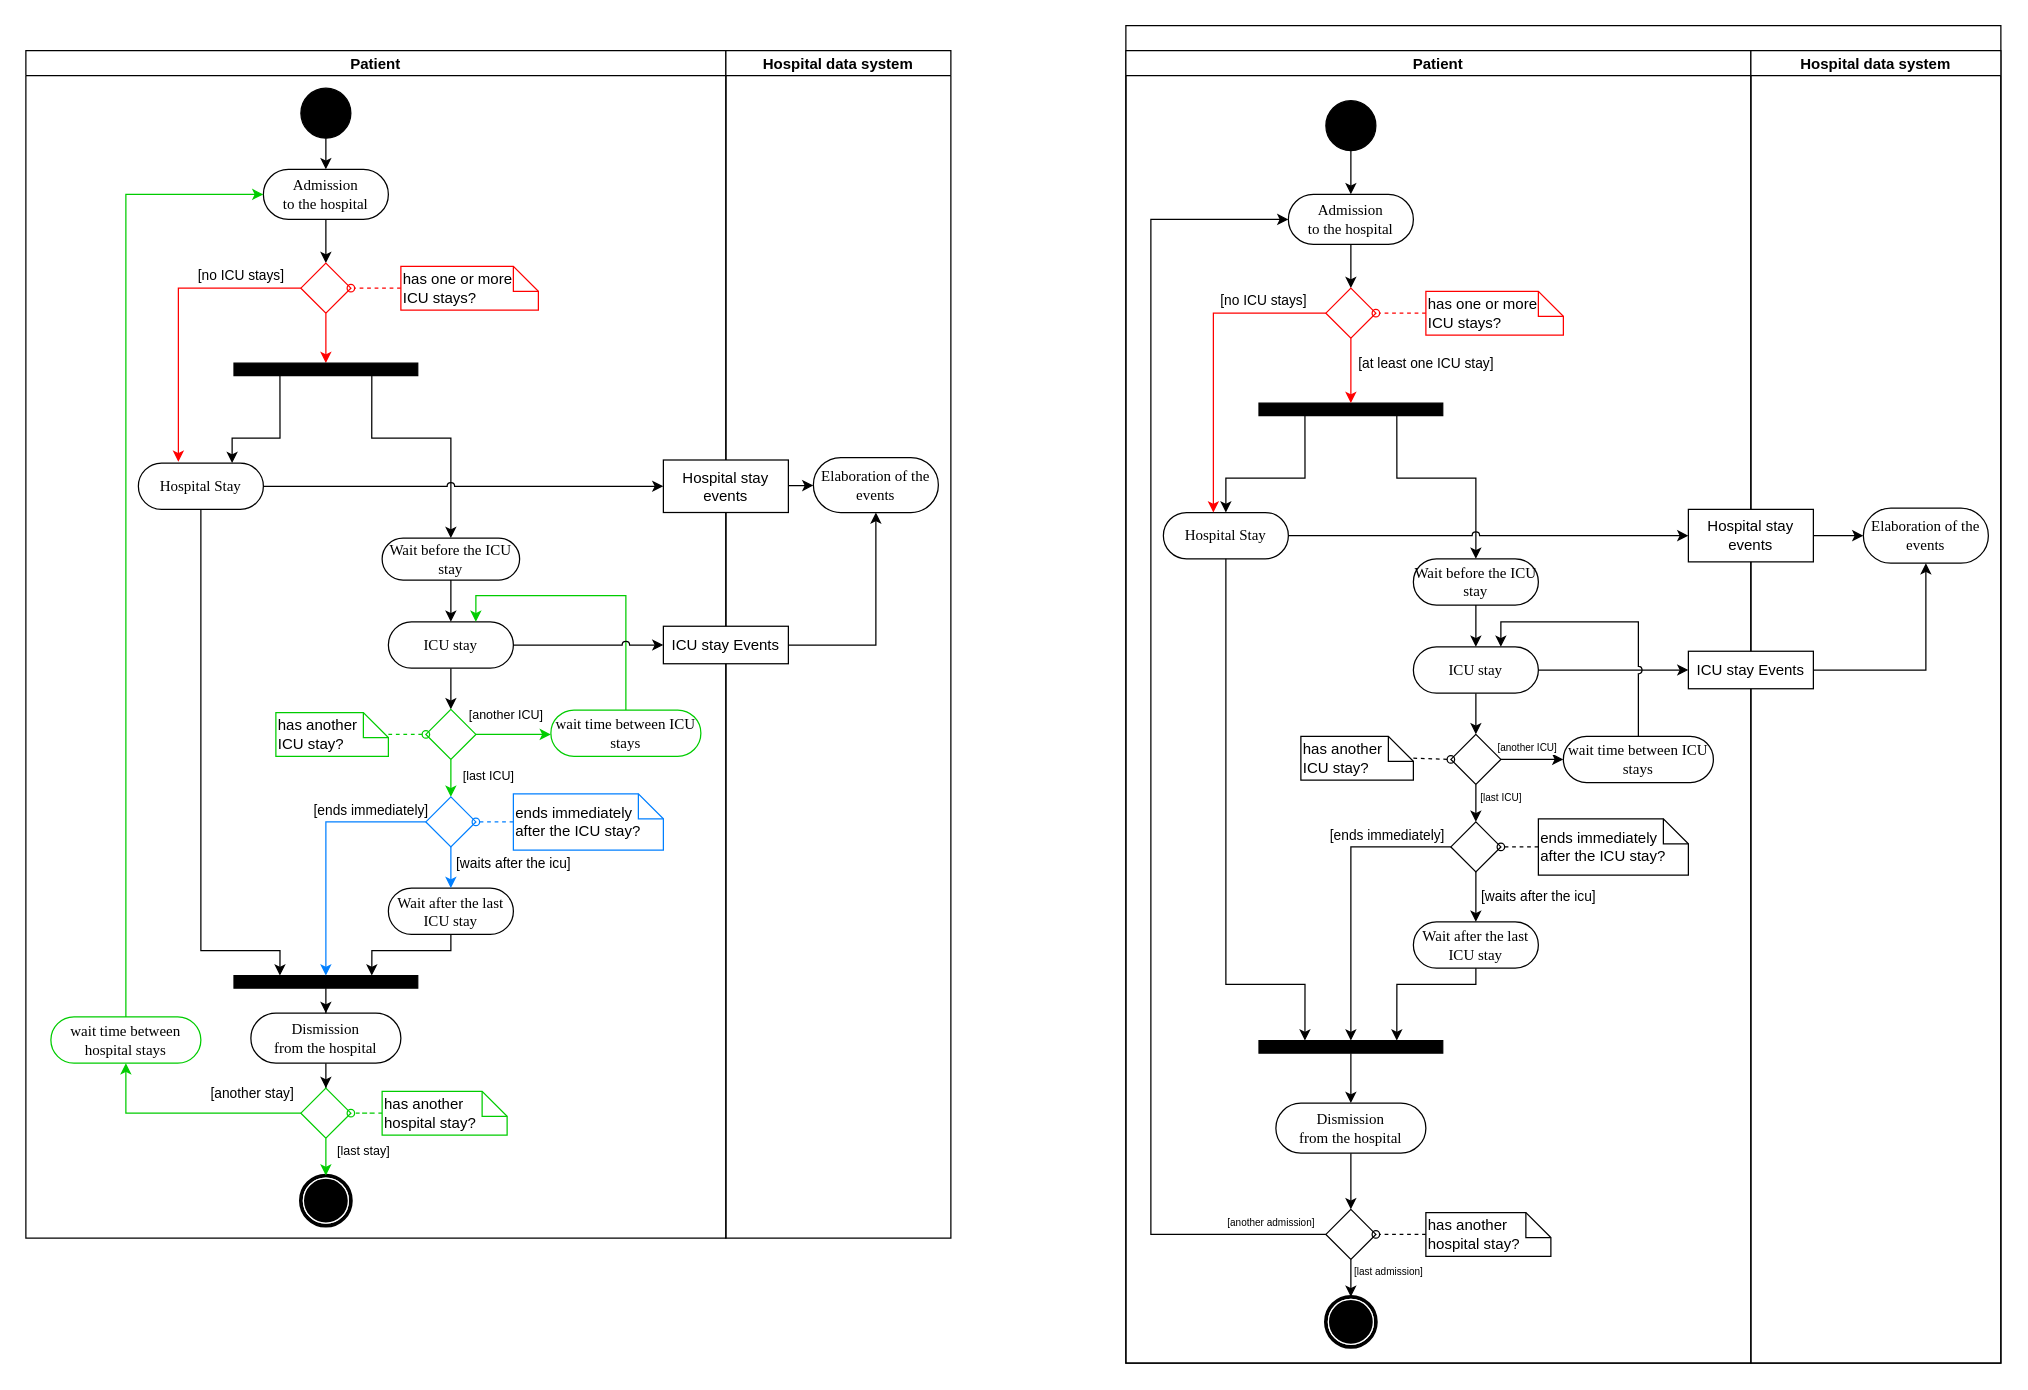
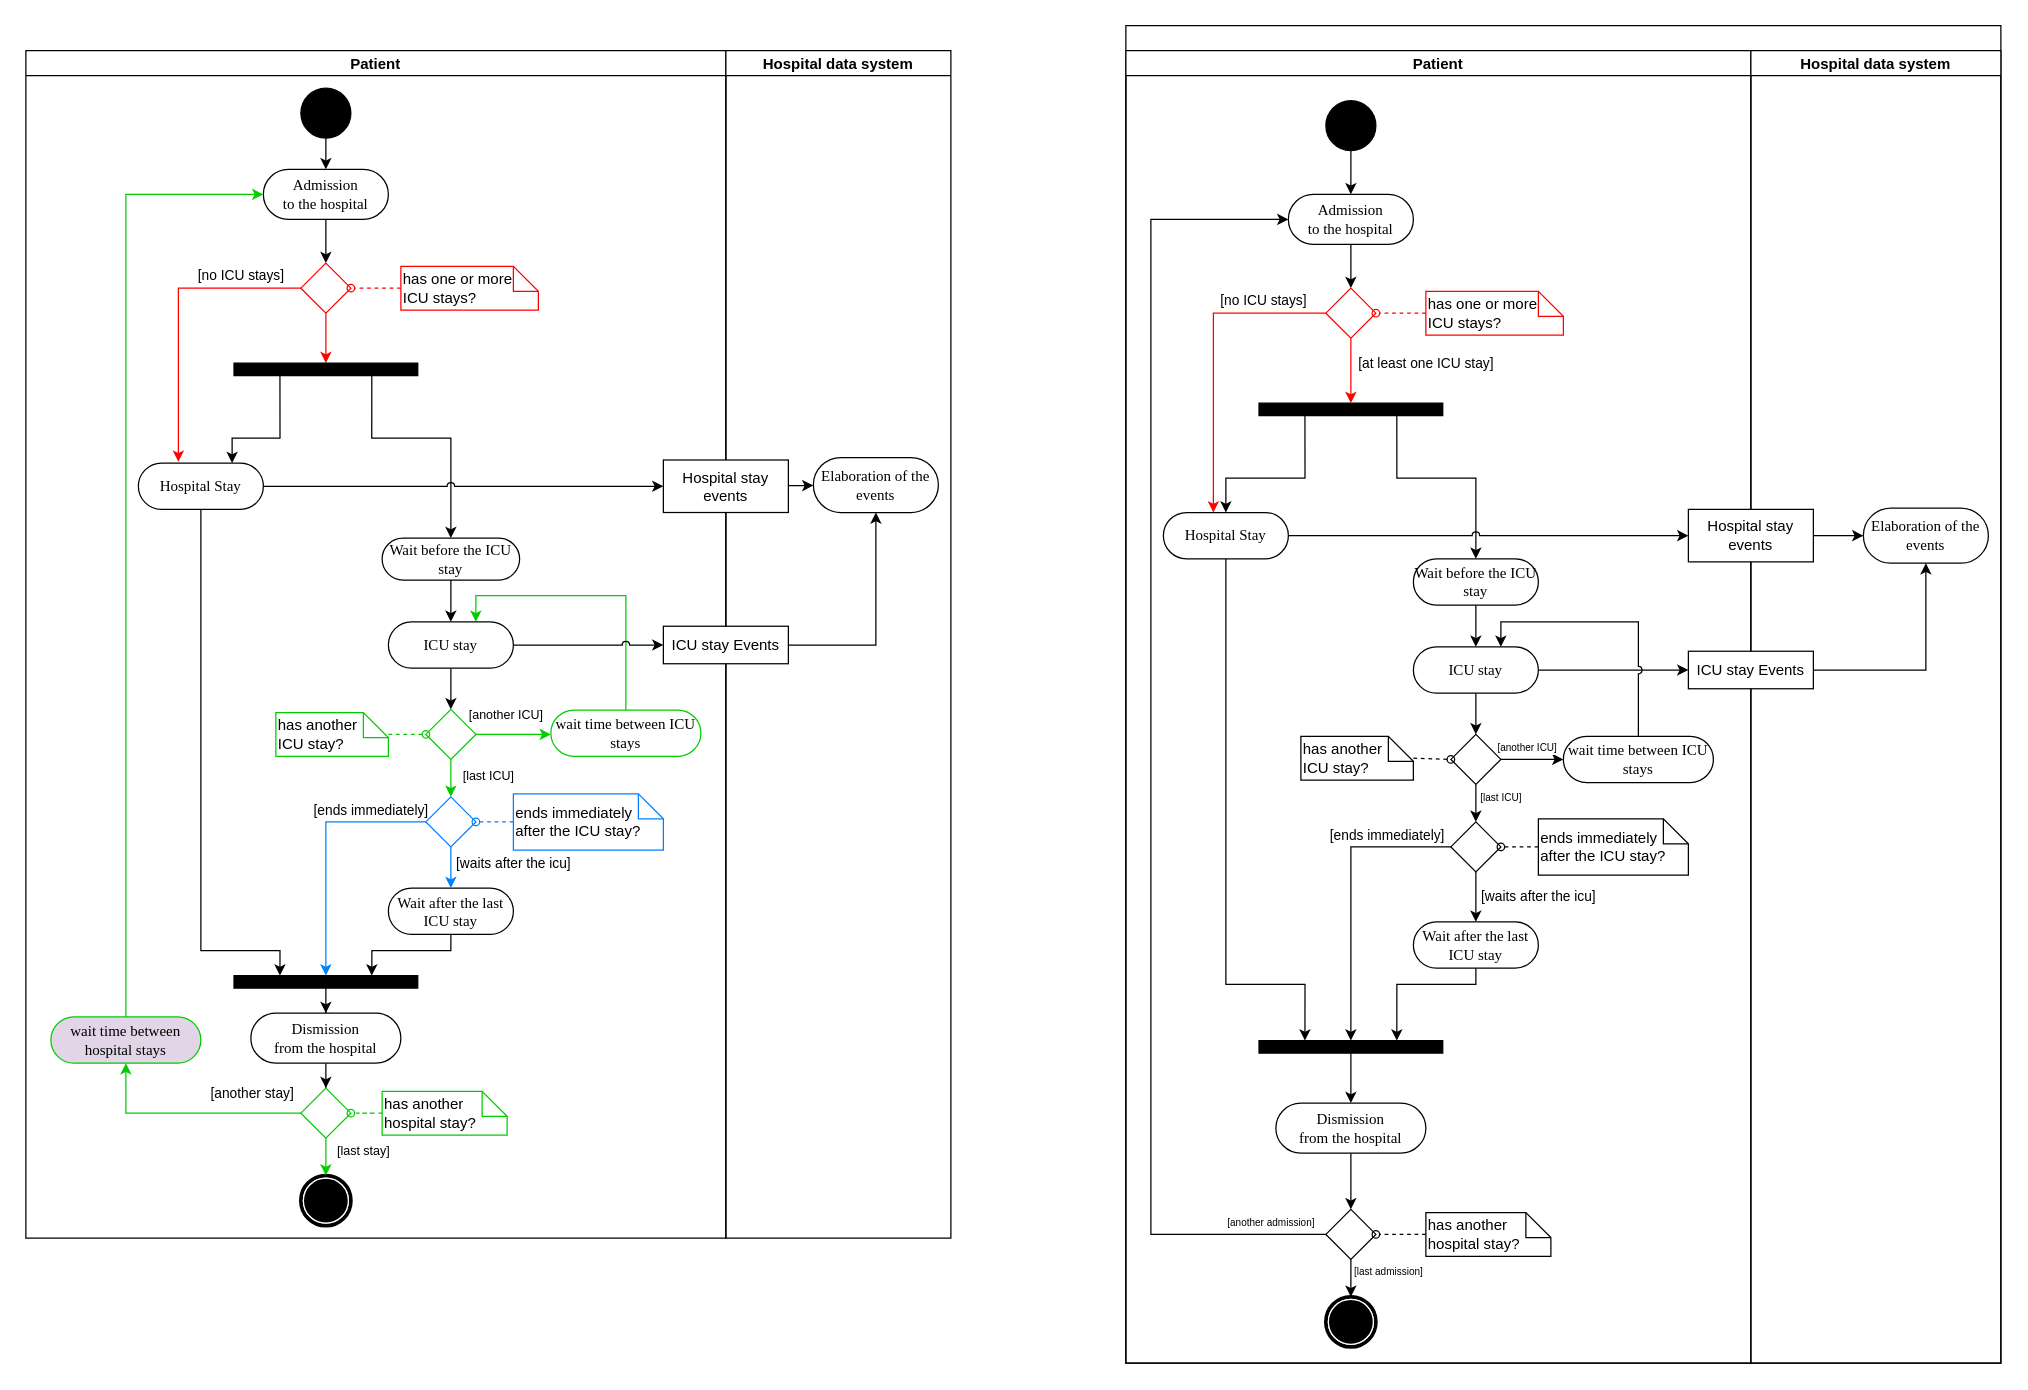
node "wait time between hospital stays": fillcolor #ffffff -> #e1d5e7
